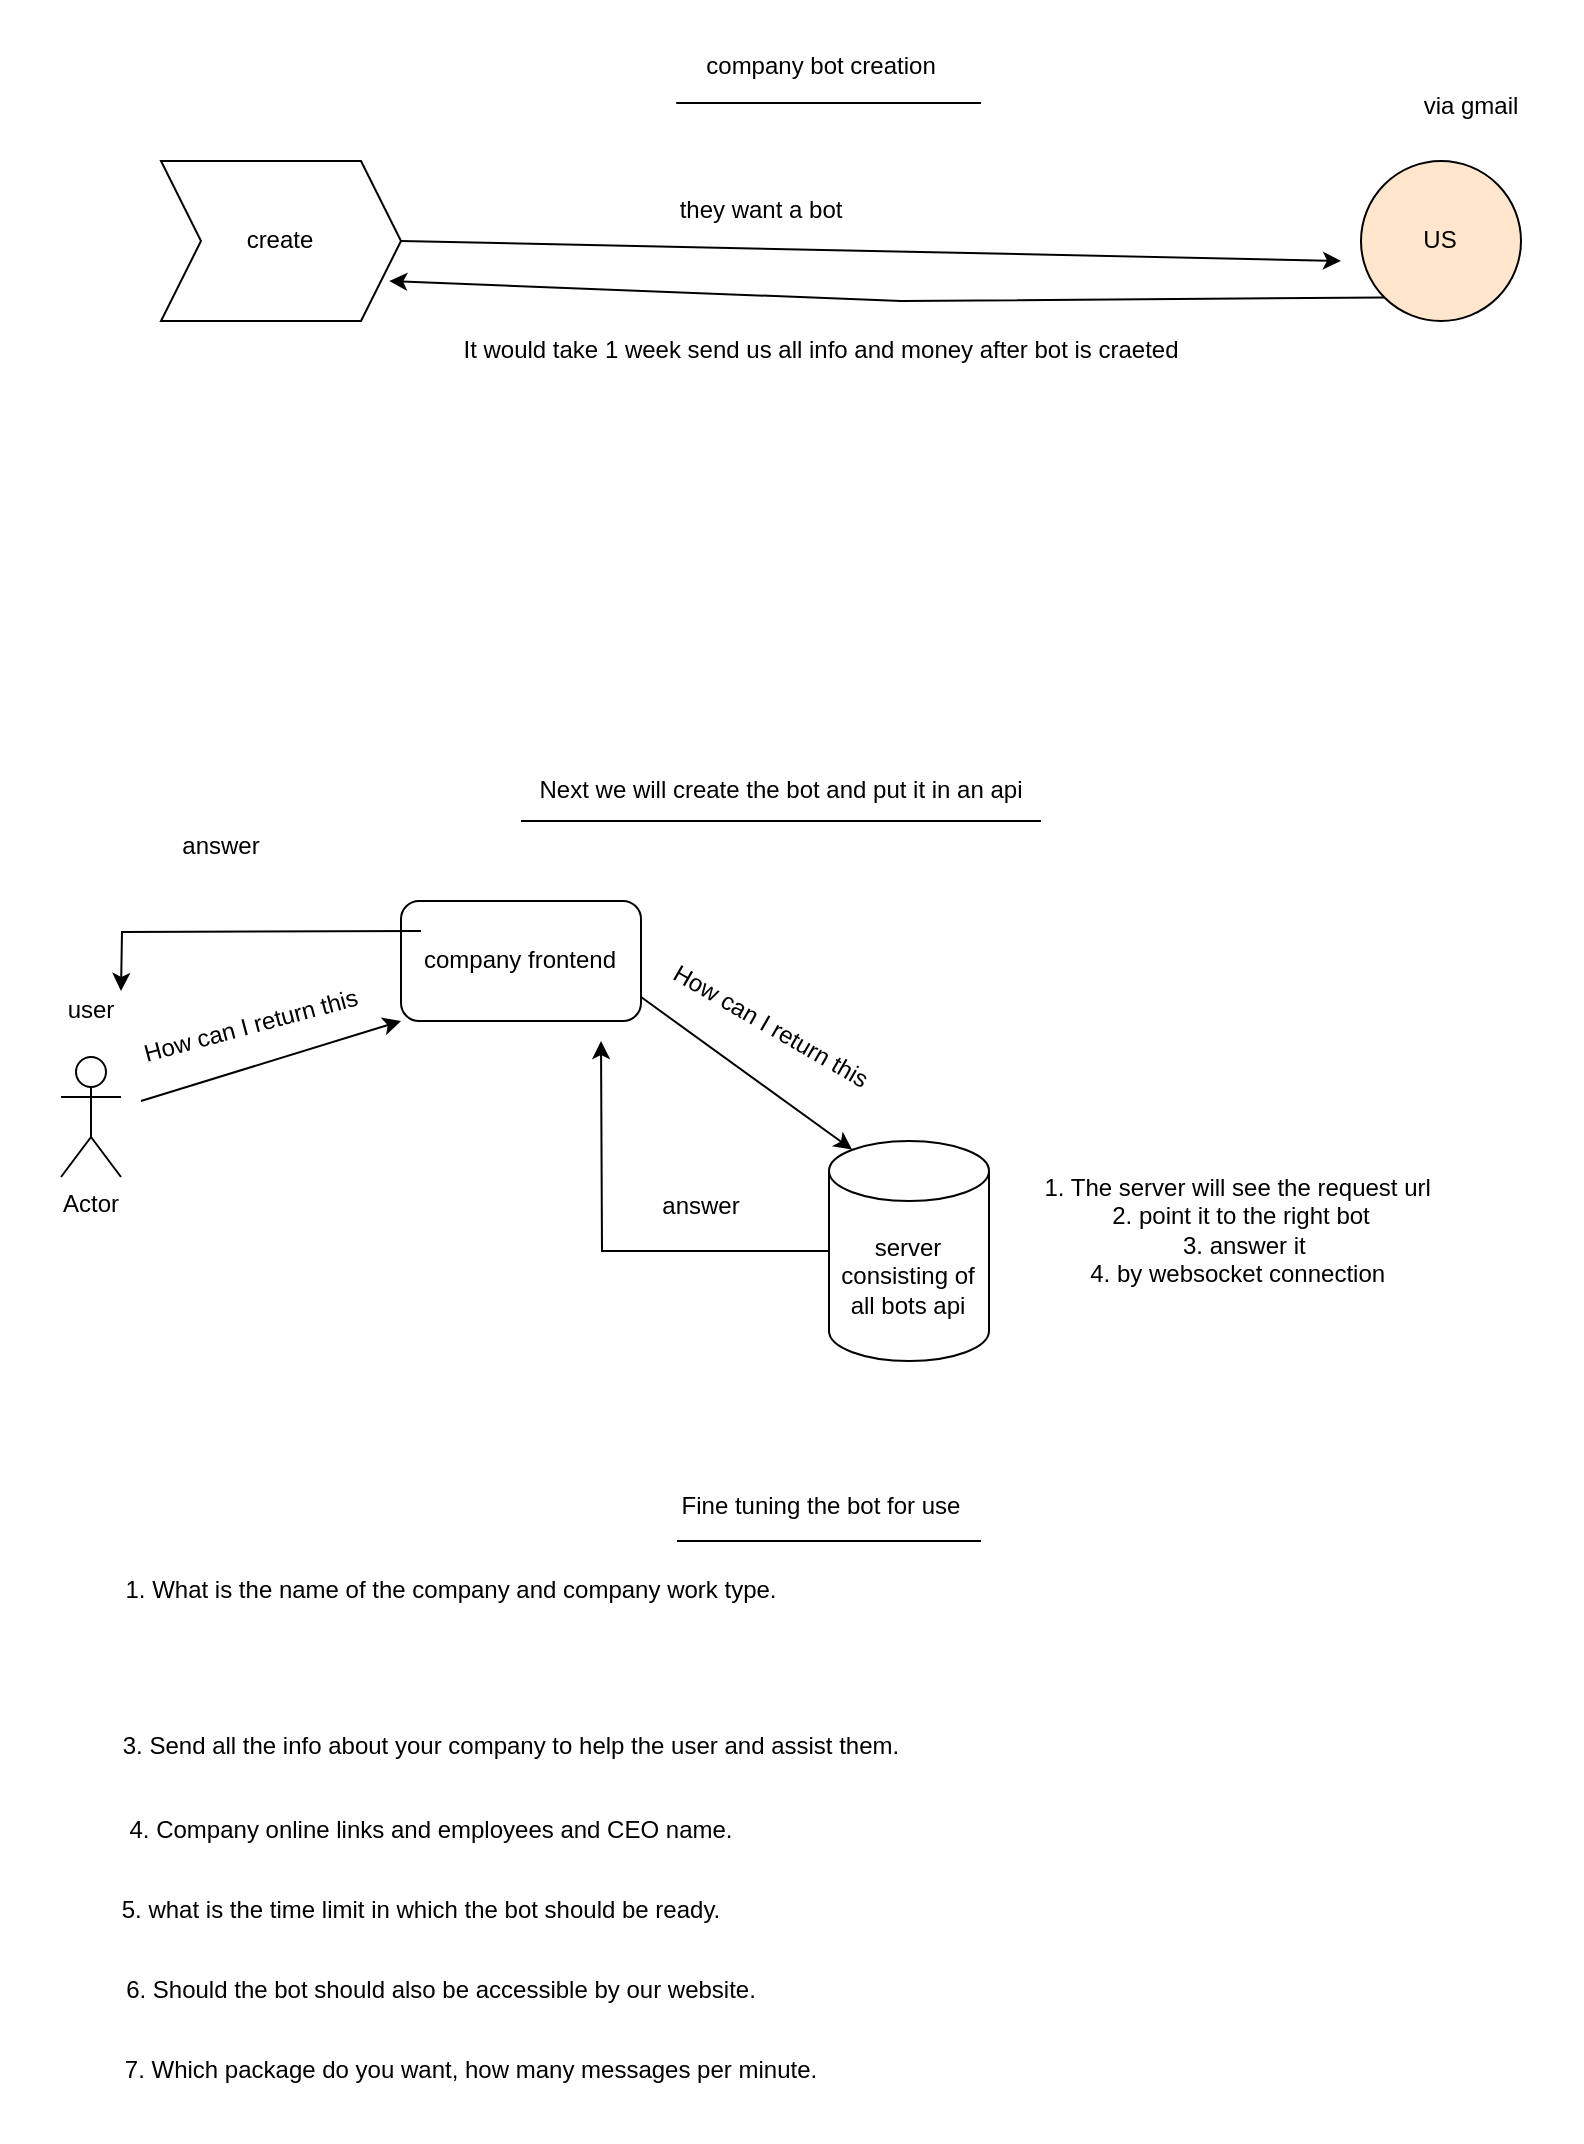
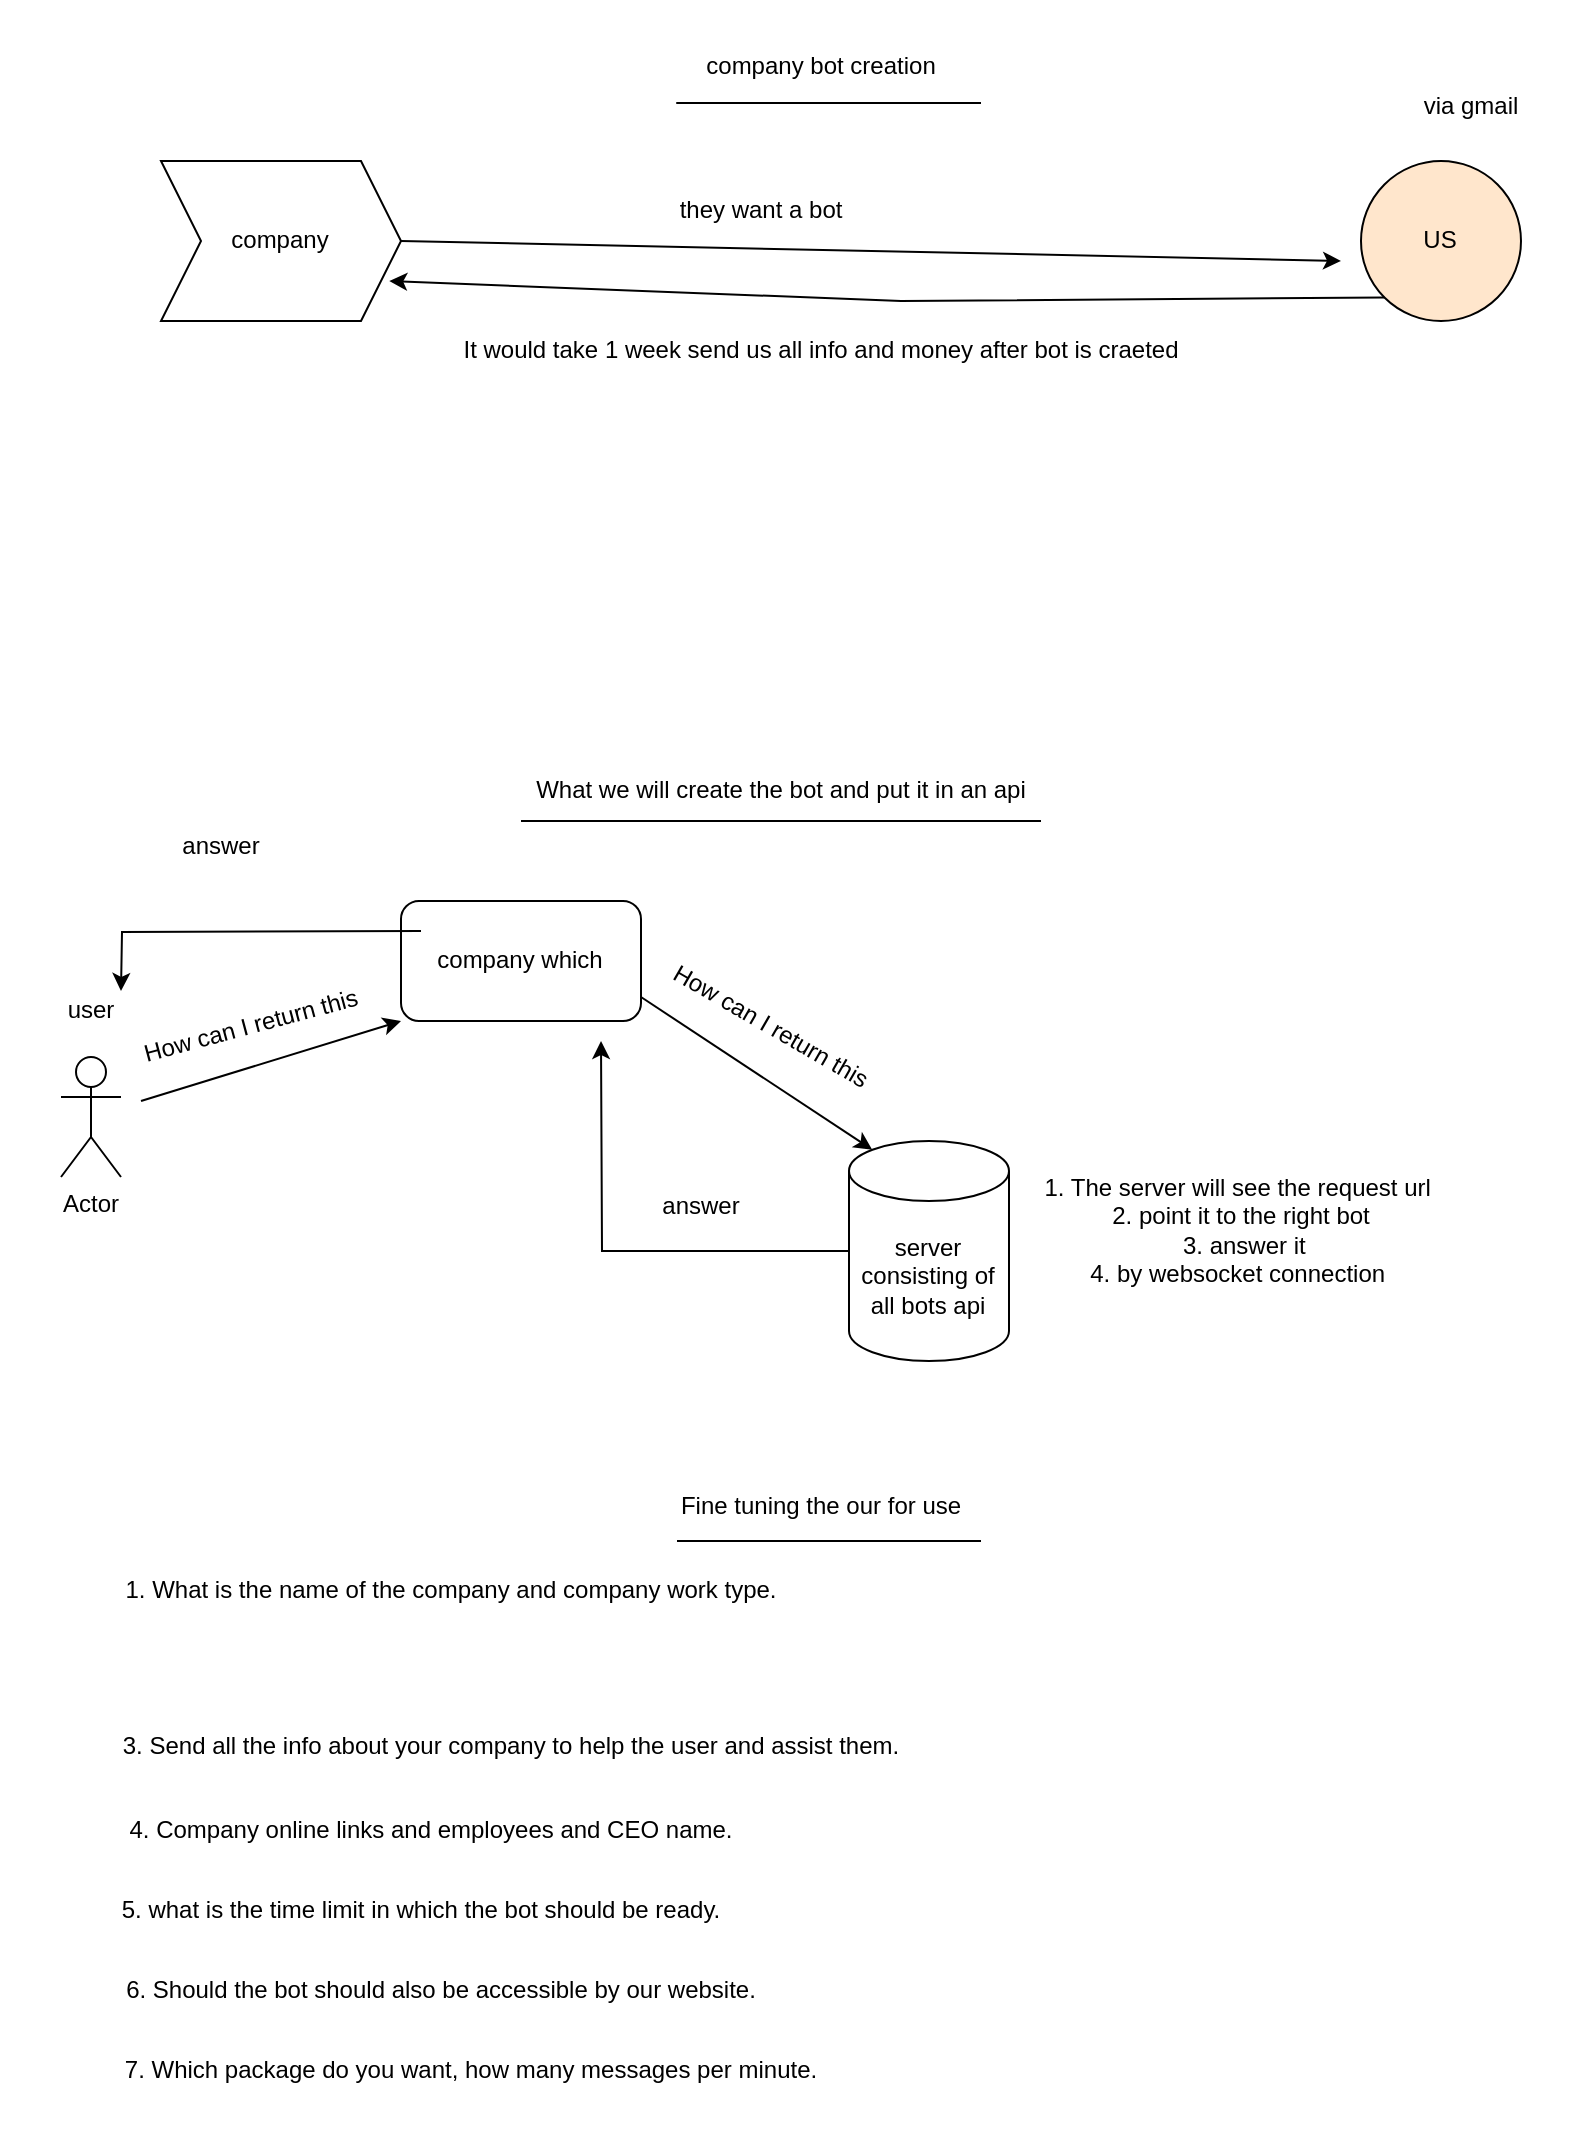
node "create": label "create" -> "company"
node "Next we will create the bot and put it in an api": label "Next we will create the bot and put it in an api" -> "What we will create the bot and put it in an api"
node "company frontend": label "company frontend" -> "company which"
node "server consisting of all bots api": moved (909, 1251) -> (929, 1251)
node "Fine tuning the bot for use": label "Fine tuning the bot for use" -> "Fine tuning the our for use"
